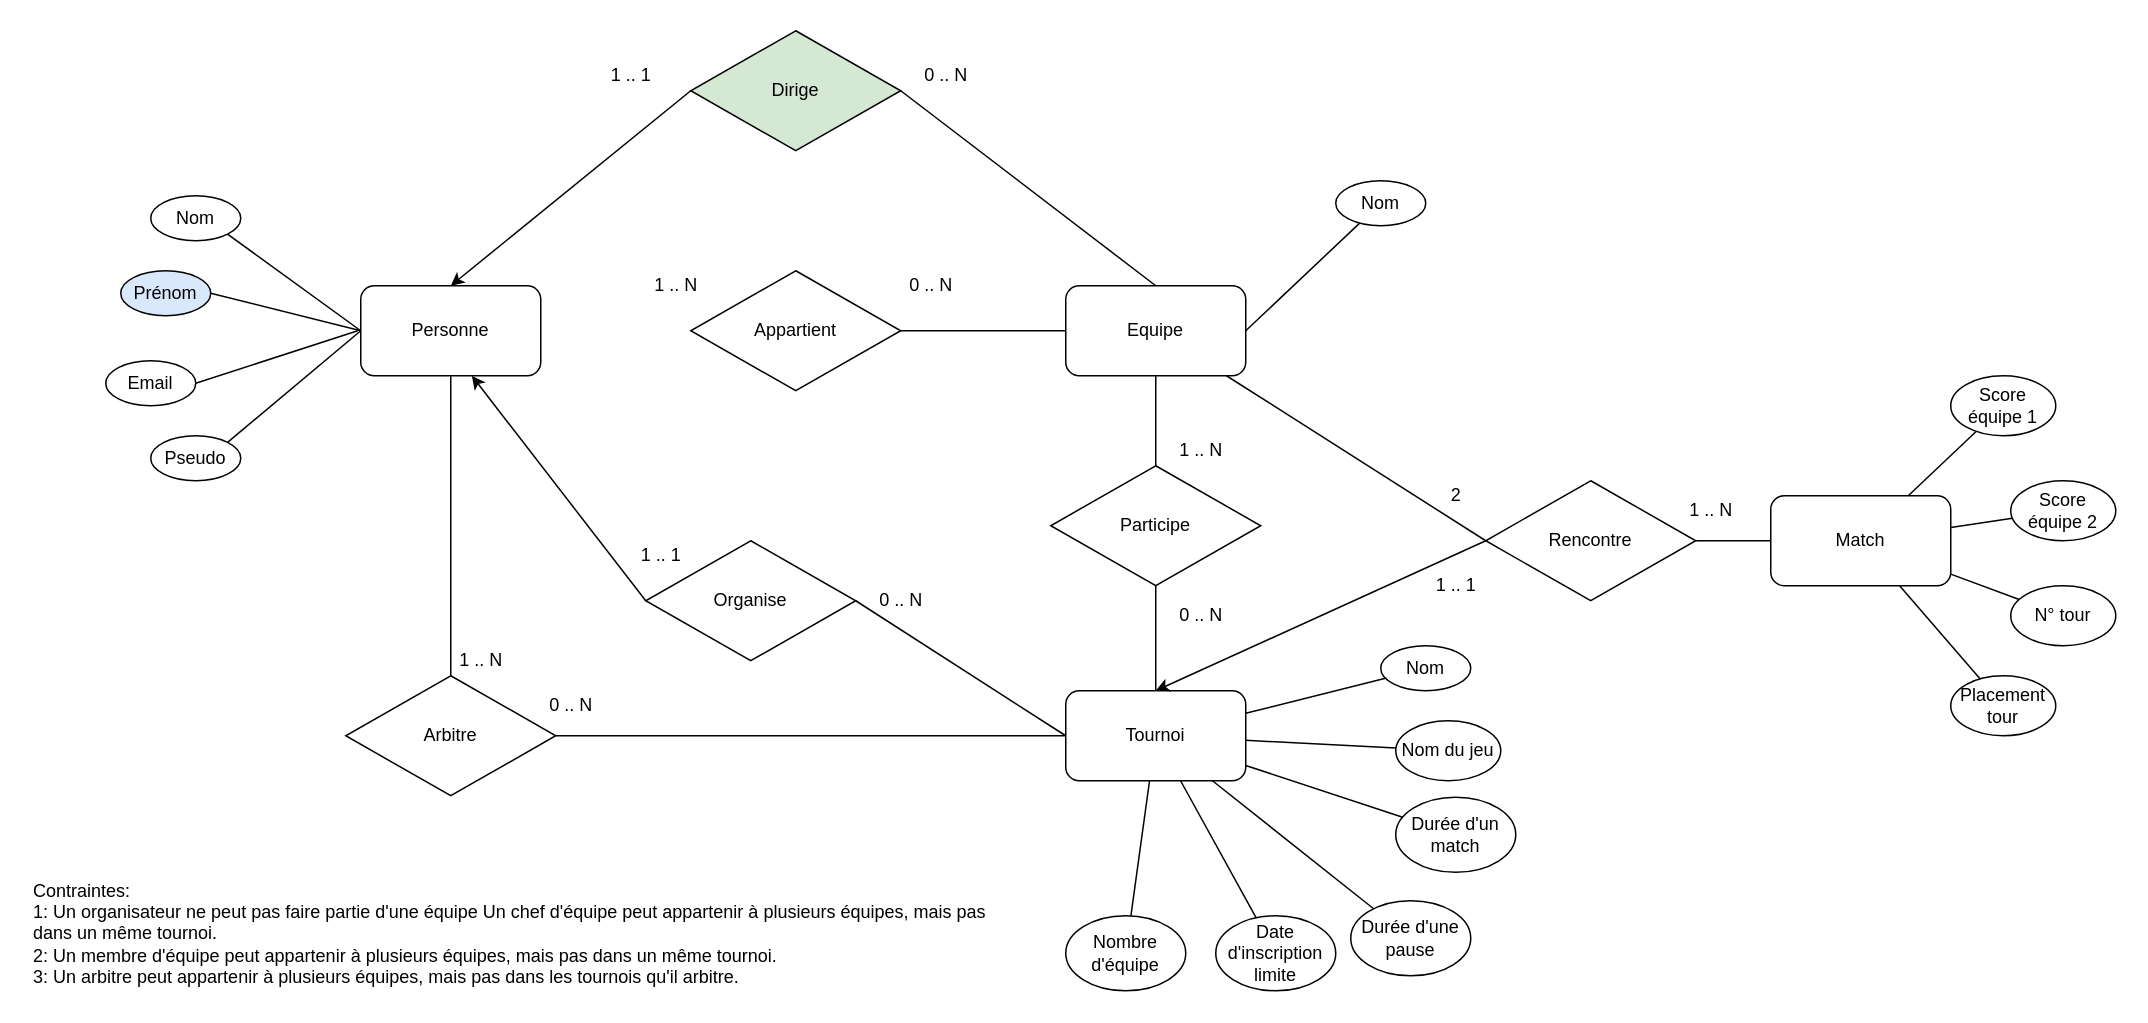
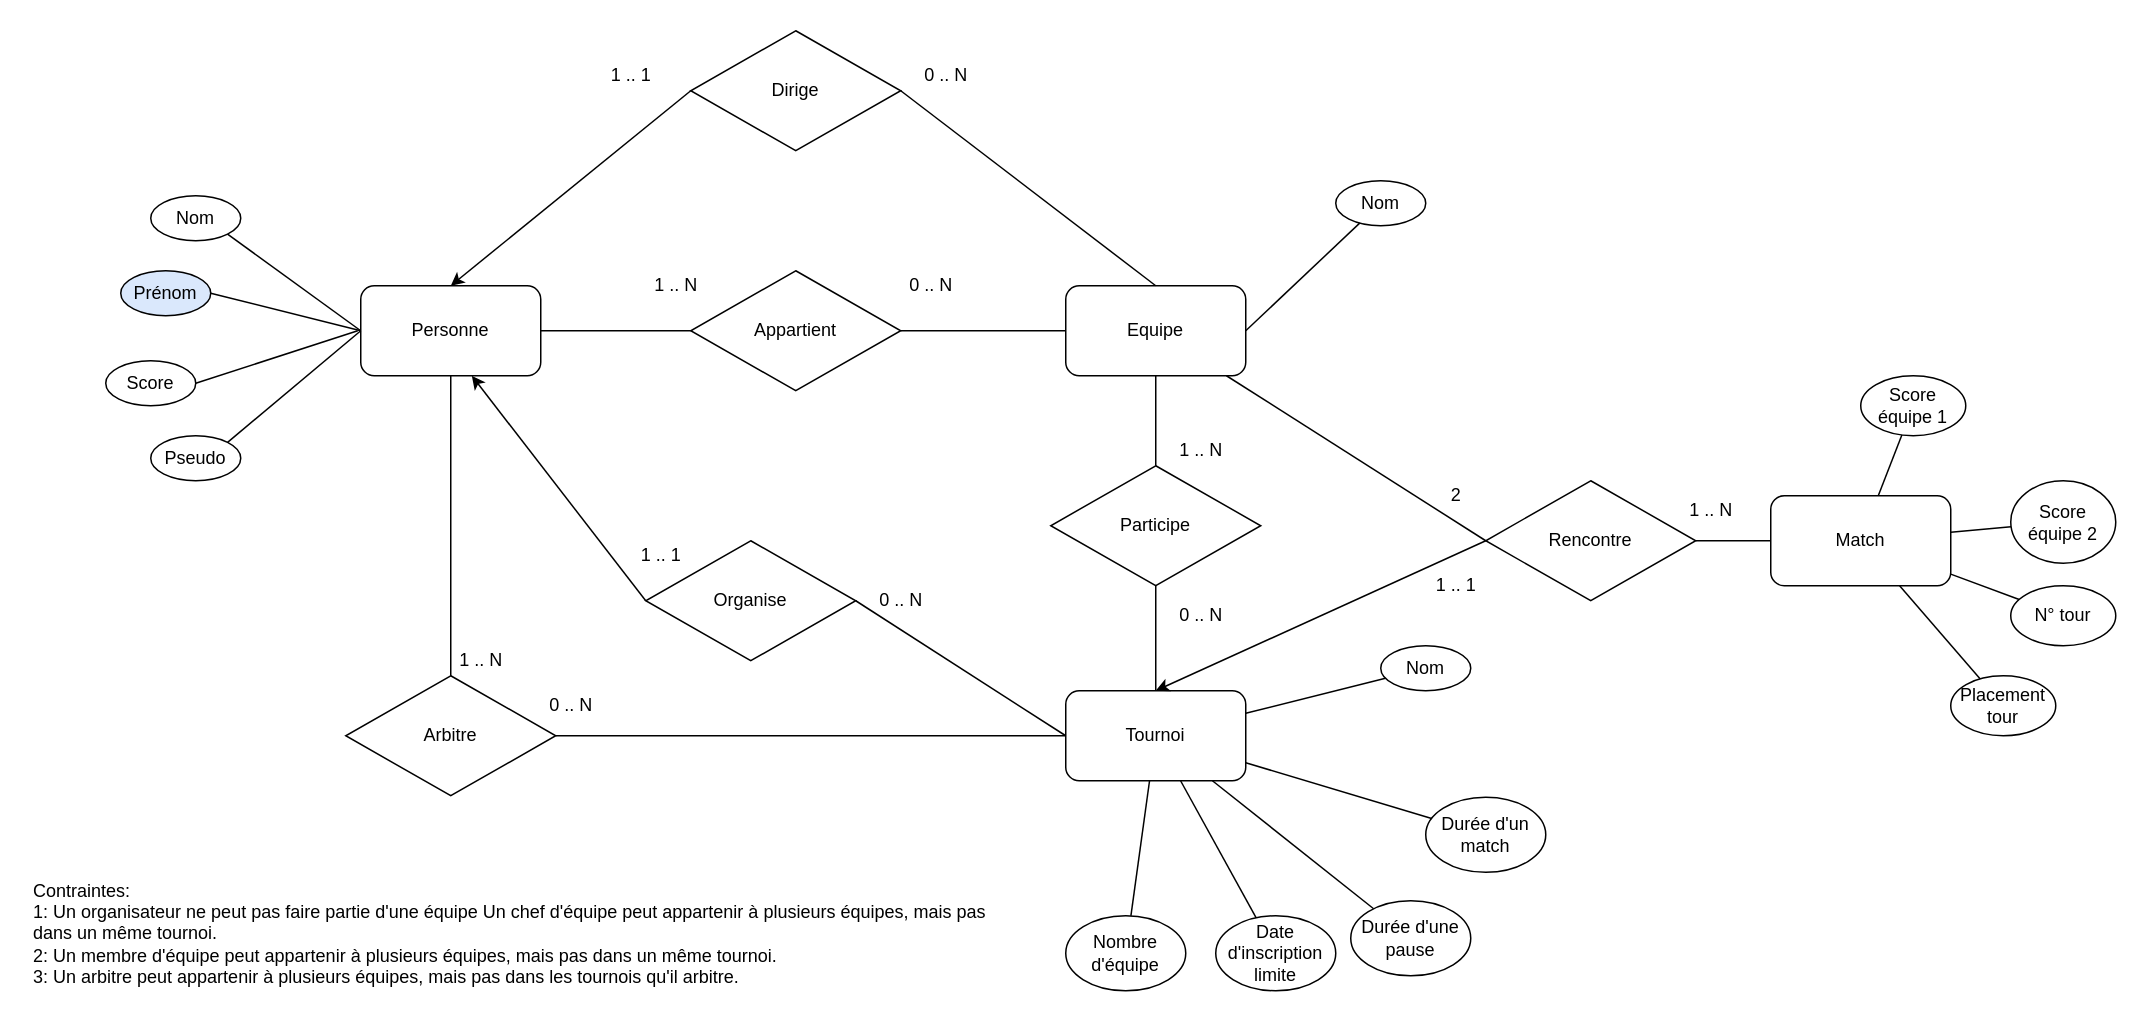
node "Dirige": fillcolor #d5e8d4 -> #ffffff
edge "Personne" -- "Appartient": added
node "Email": label "Email" -> "Score"
node "Score équipe 1": moved (2003, 406) -> (1913, 406)
node "Score équipe 2": size 105x60 -> 105x83
edge "Tournoi" -- "Nom du jeu": removed
node "Nom du jeu": removed
node "Durée d'un match": moved (1456, 835) -> (1486, 835)
